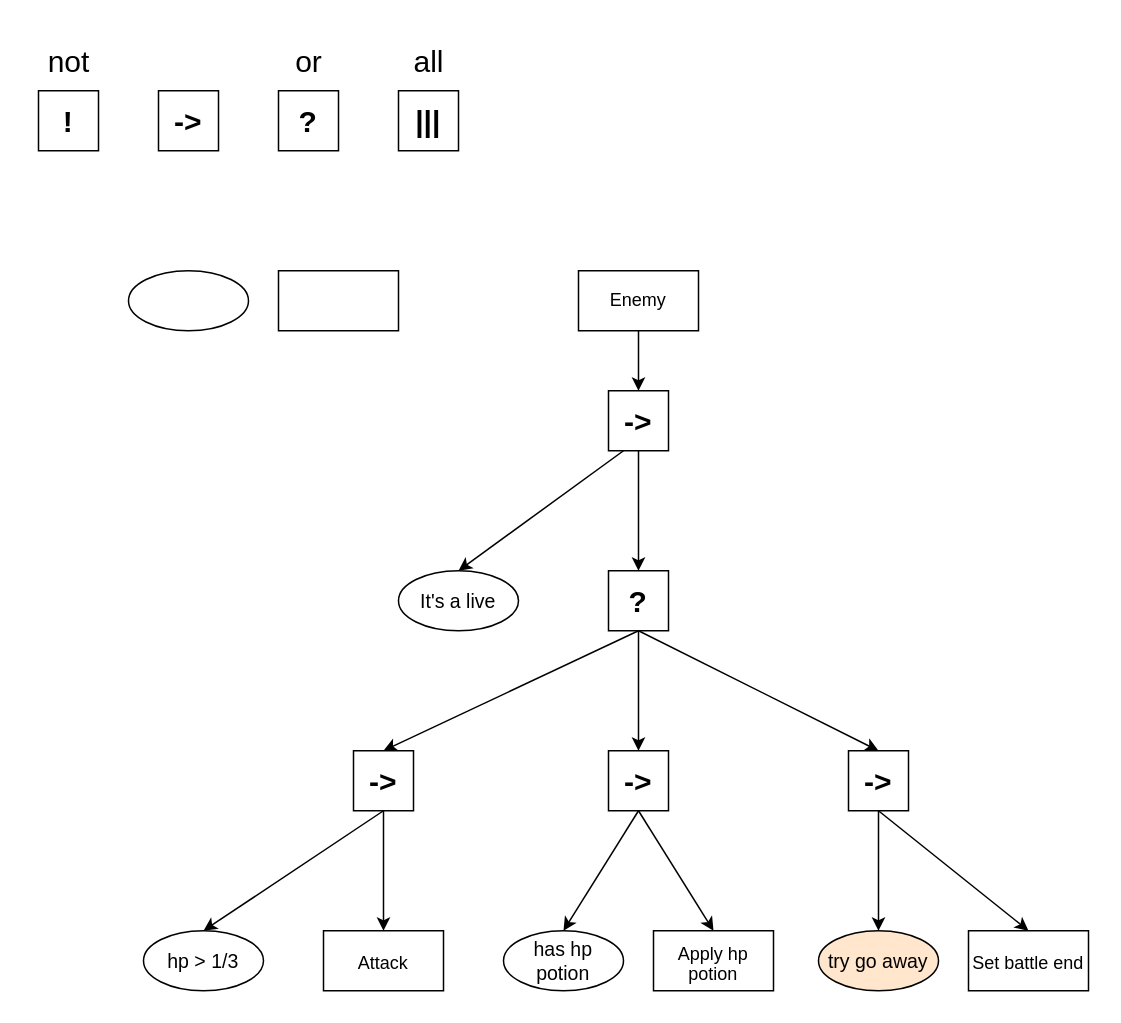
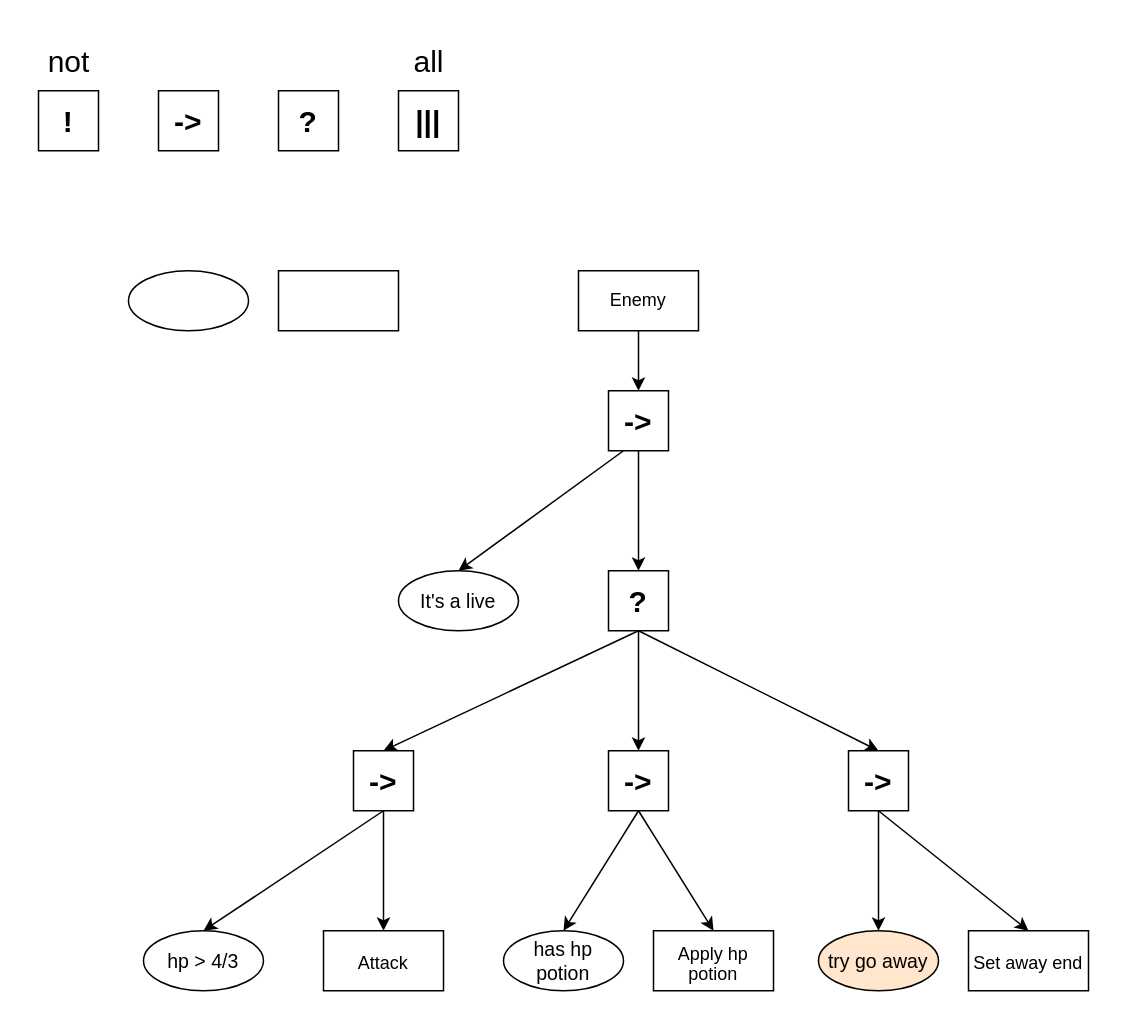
node "or": removed
node "hp > 1/3": label "hp > 1/3" -> "hp > 4/3"
node "Set battle end": label "Set battle end" -> "Set away end"
